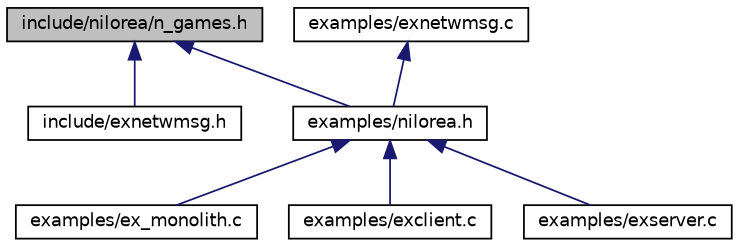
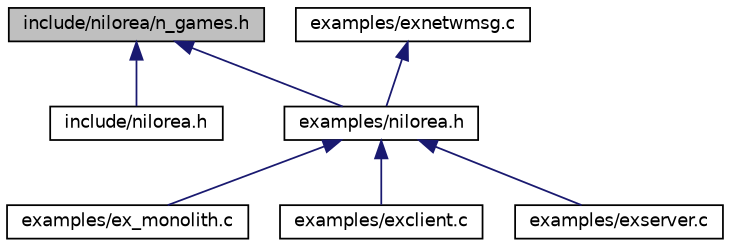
node "include/exnetwmsg.h": label "include/exnetwmsg.h" -> "include/nilorea.h"
